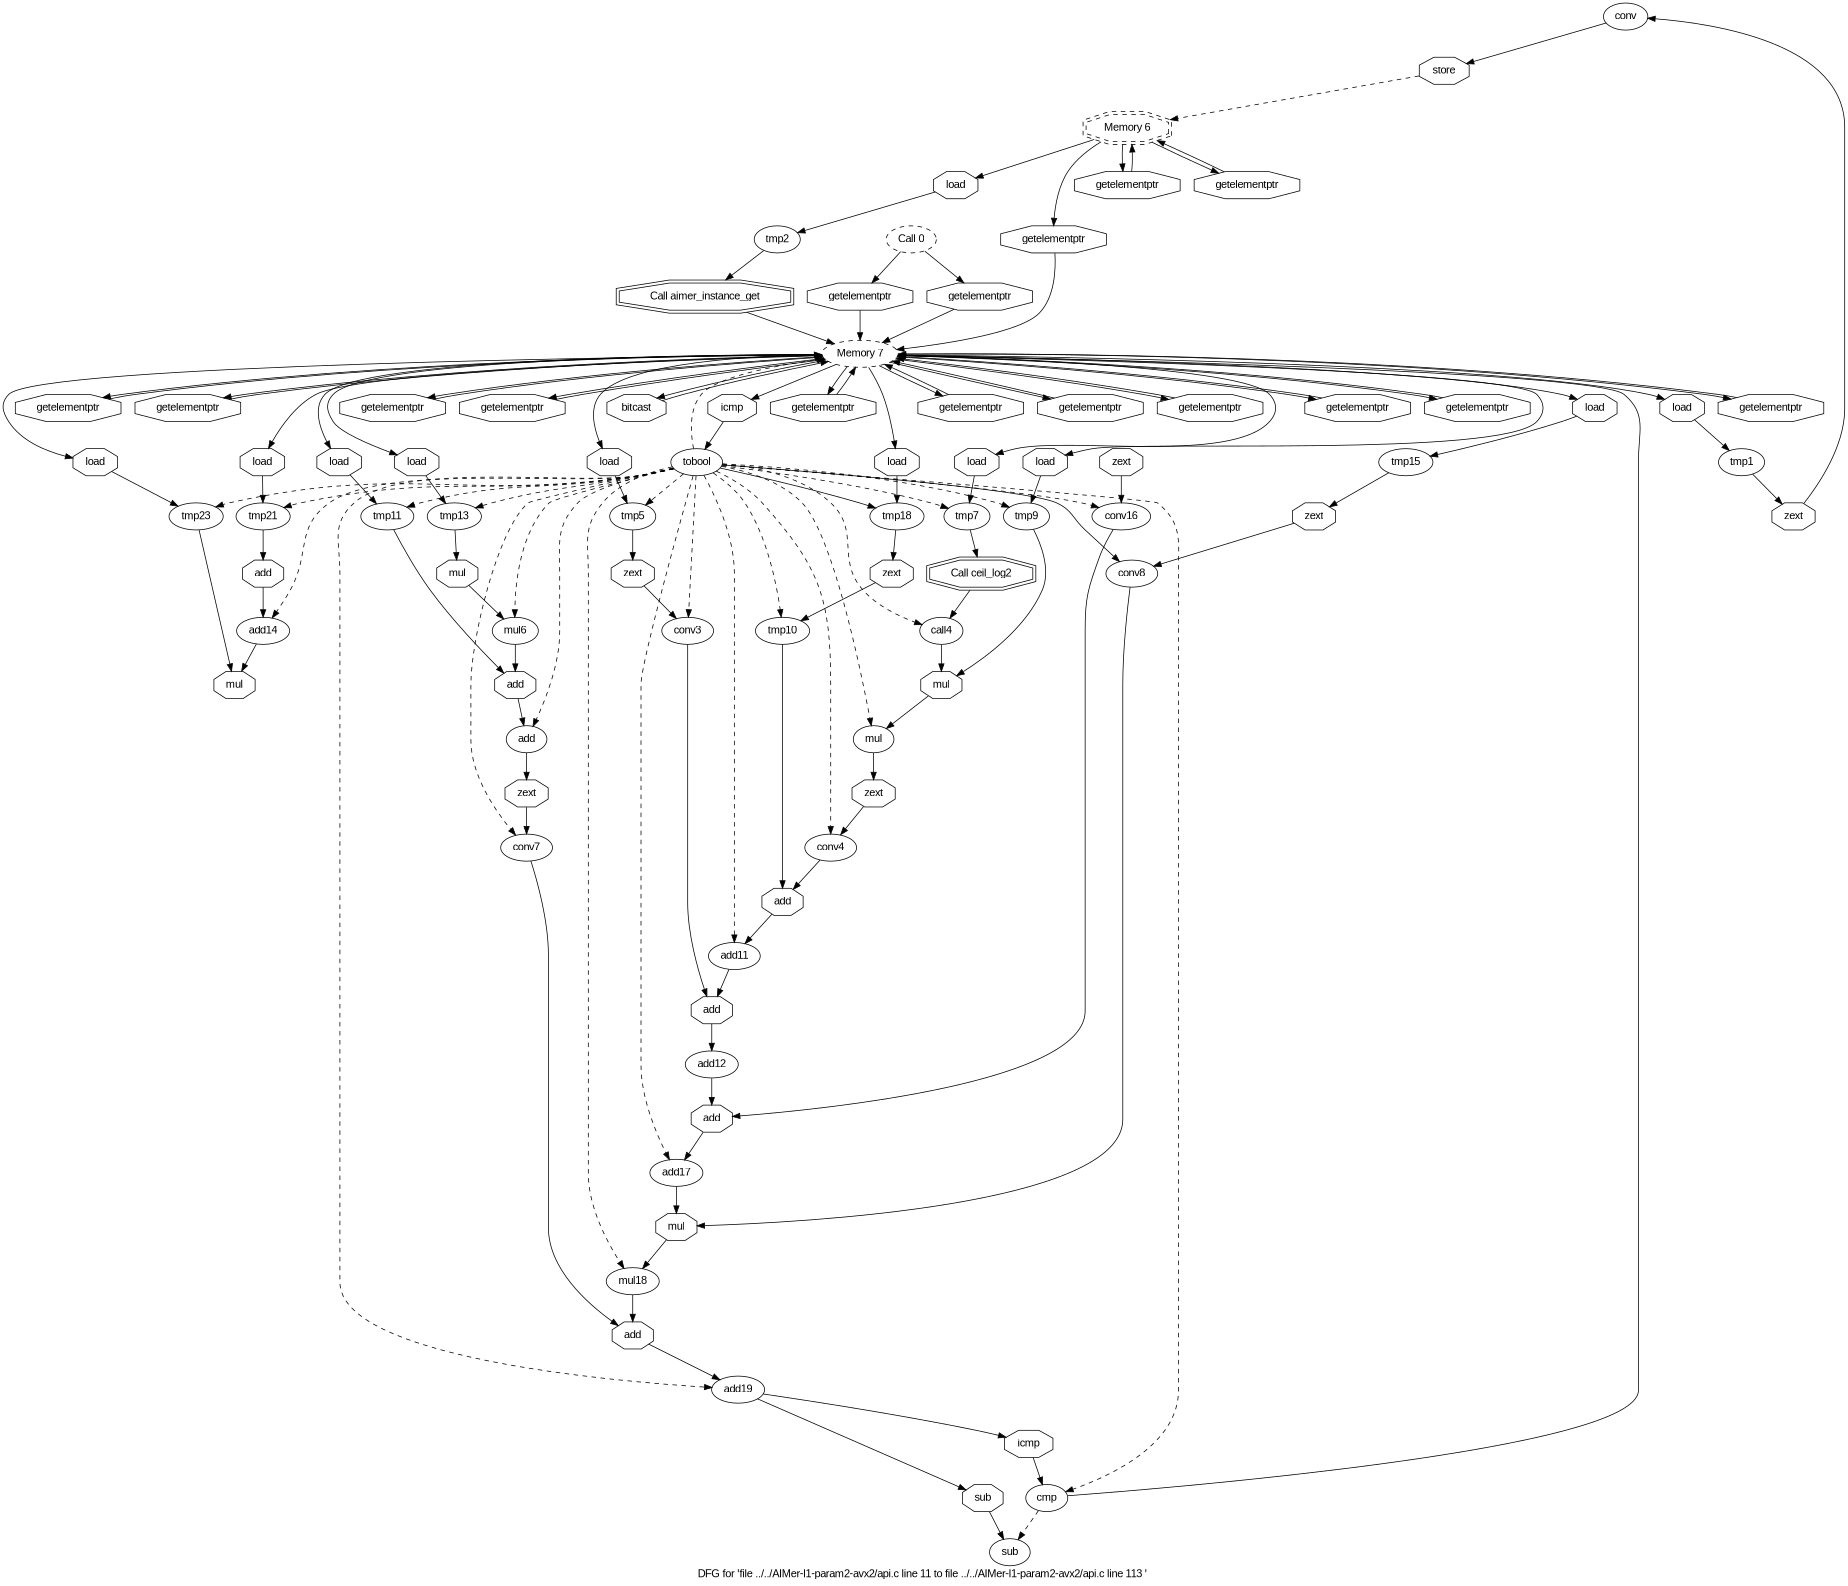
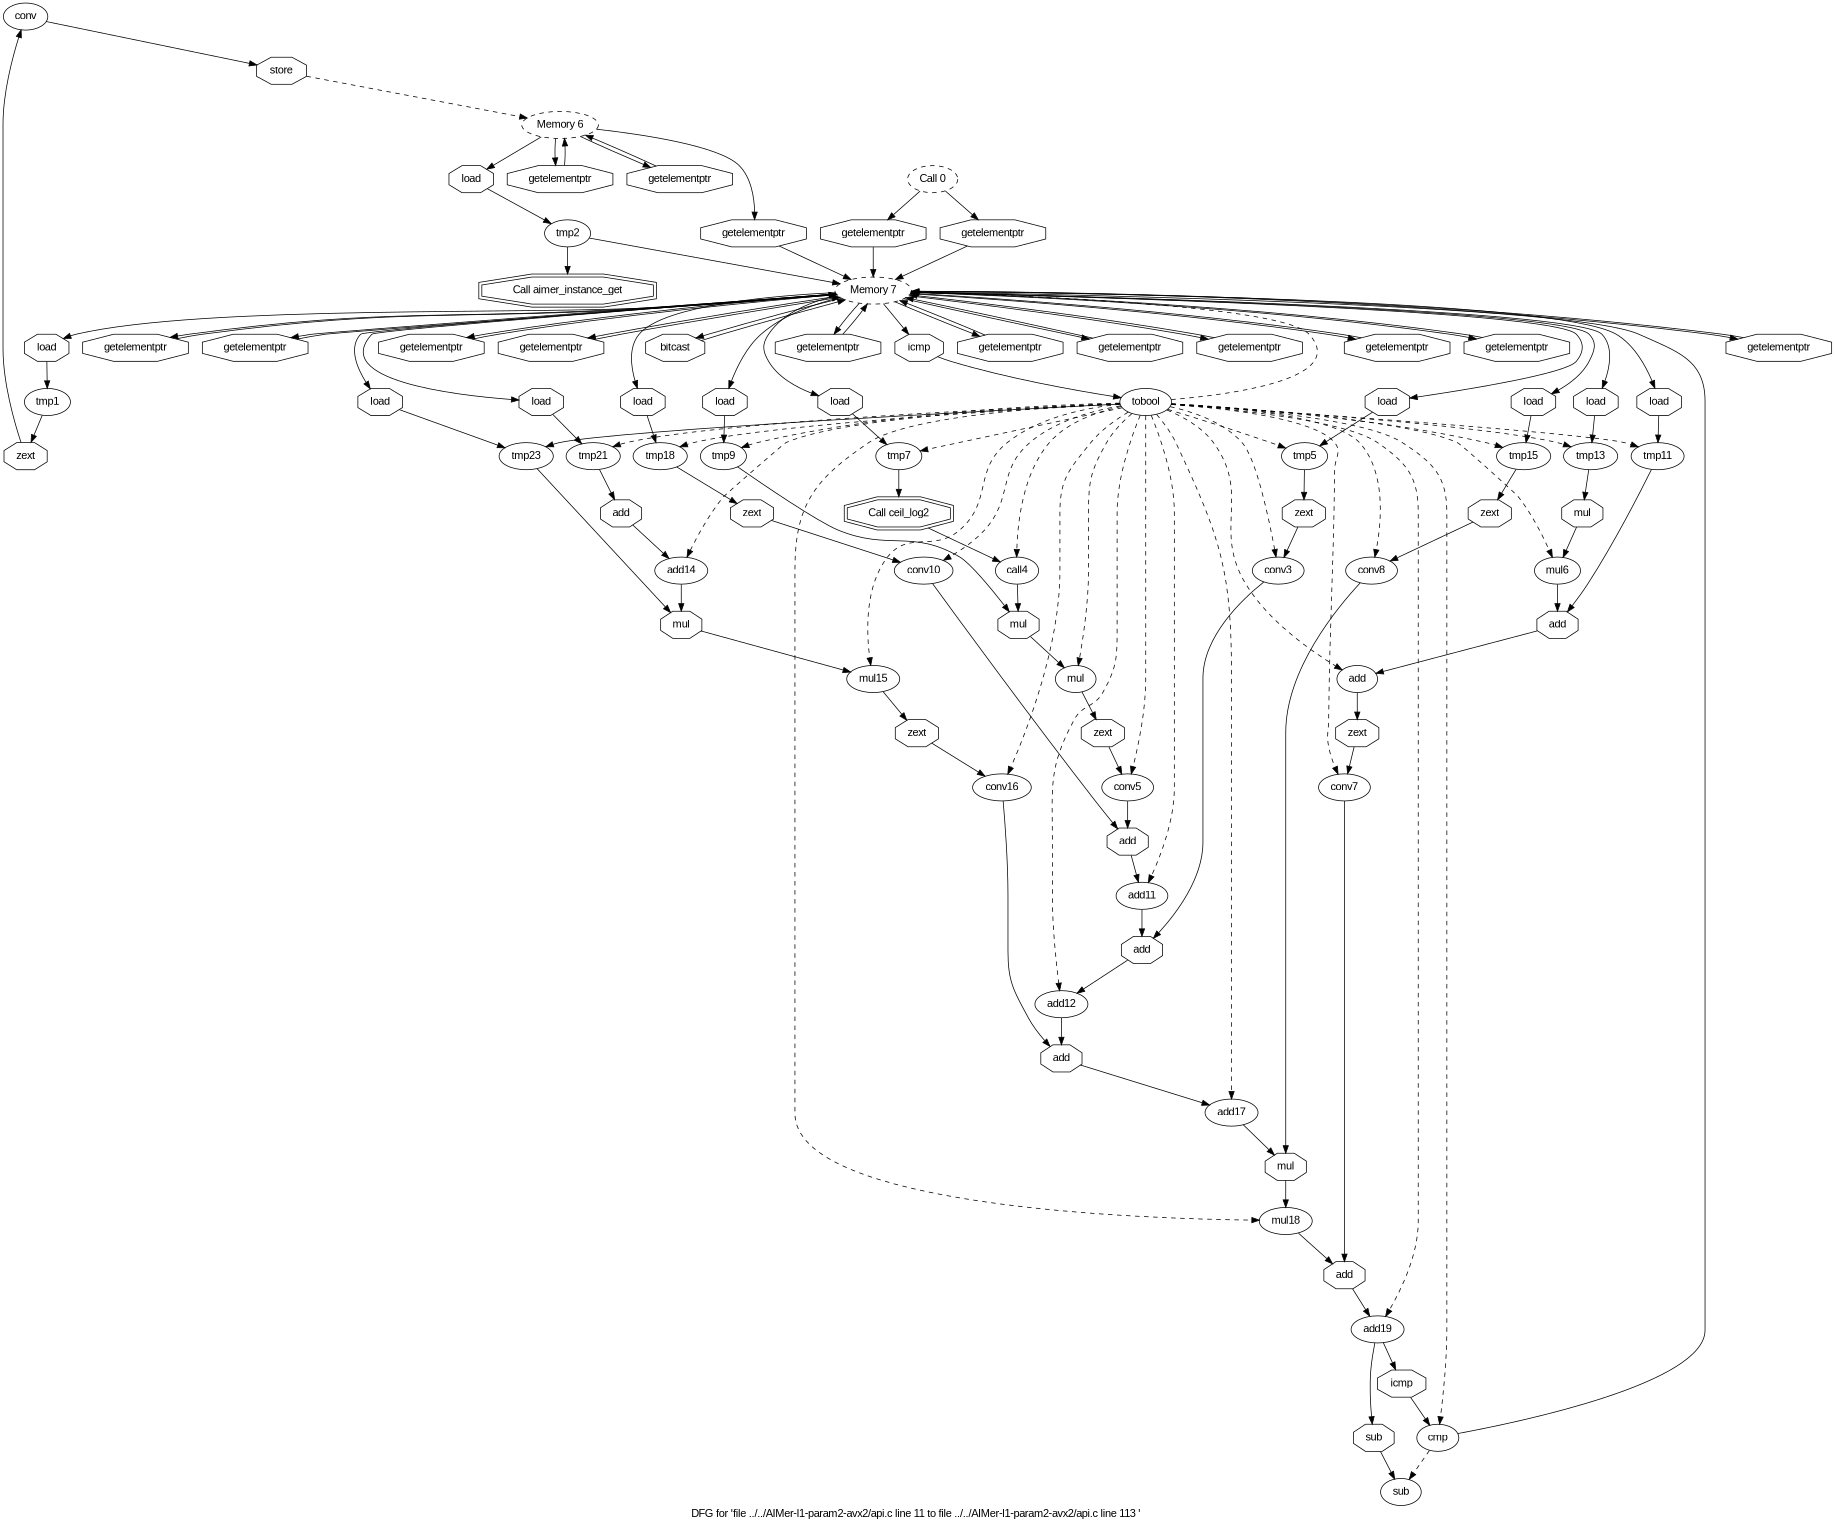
node "Memory 6": shape doubleoctagon -> ellipse
edge "Call aimer_instance_get" -> "Memory 7": now "tmp2" -> "Memory 7"
edge "tobool" -> "tmp15": added
edge "tobool" -> "conv8": style solid -> dashed
edge "tobool" -> "tmp23": style dashed -> solid
edge "tobool" -> "tmp18": style solid -> dashed
node "tmp10": label "tmp10" -> "conv10"
node "mul15": added
edge "tobool" -> "add12": added
node "conv4": label "conv4" -> "conv5"
